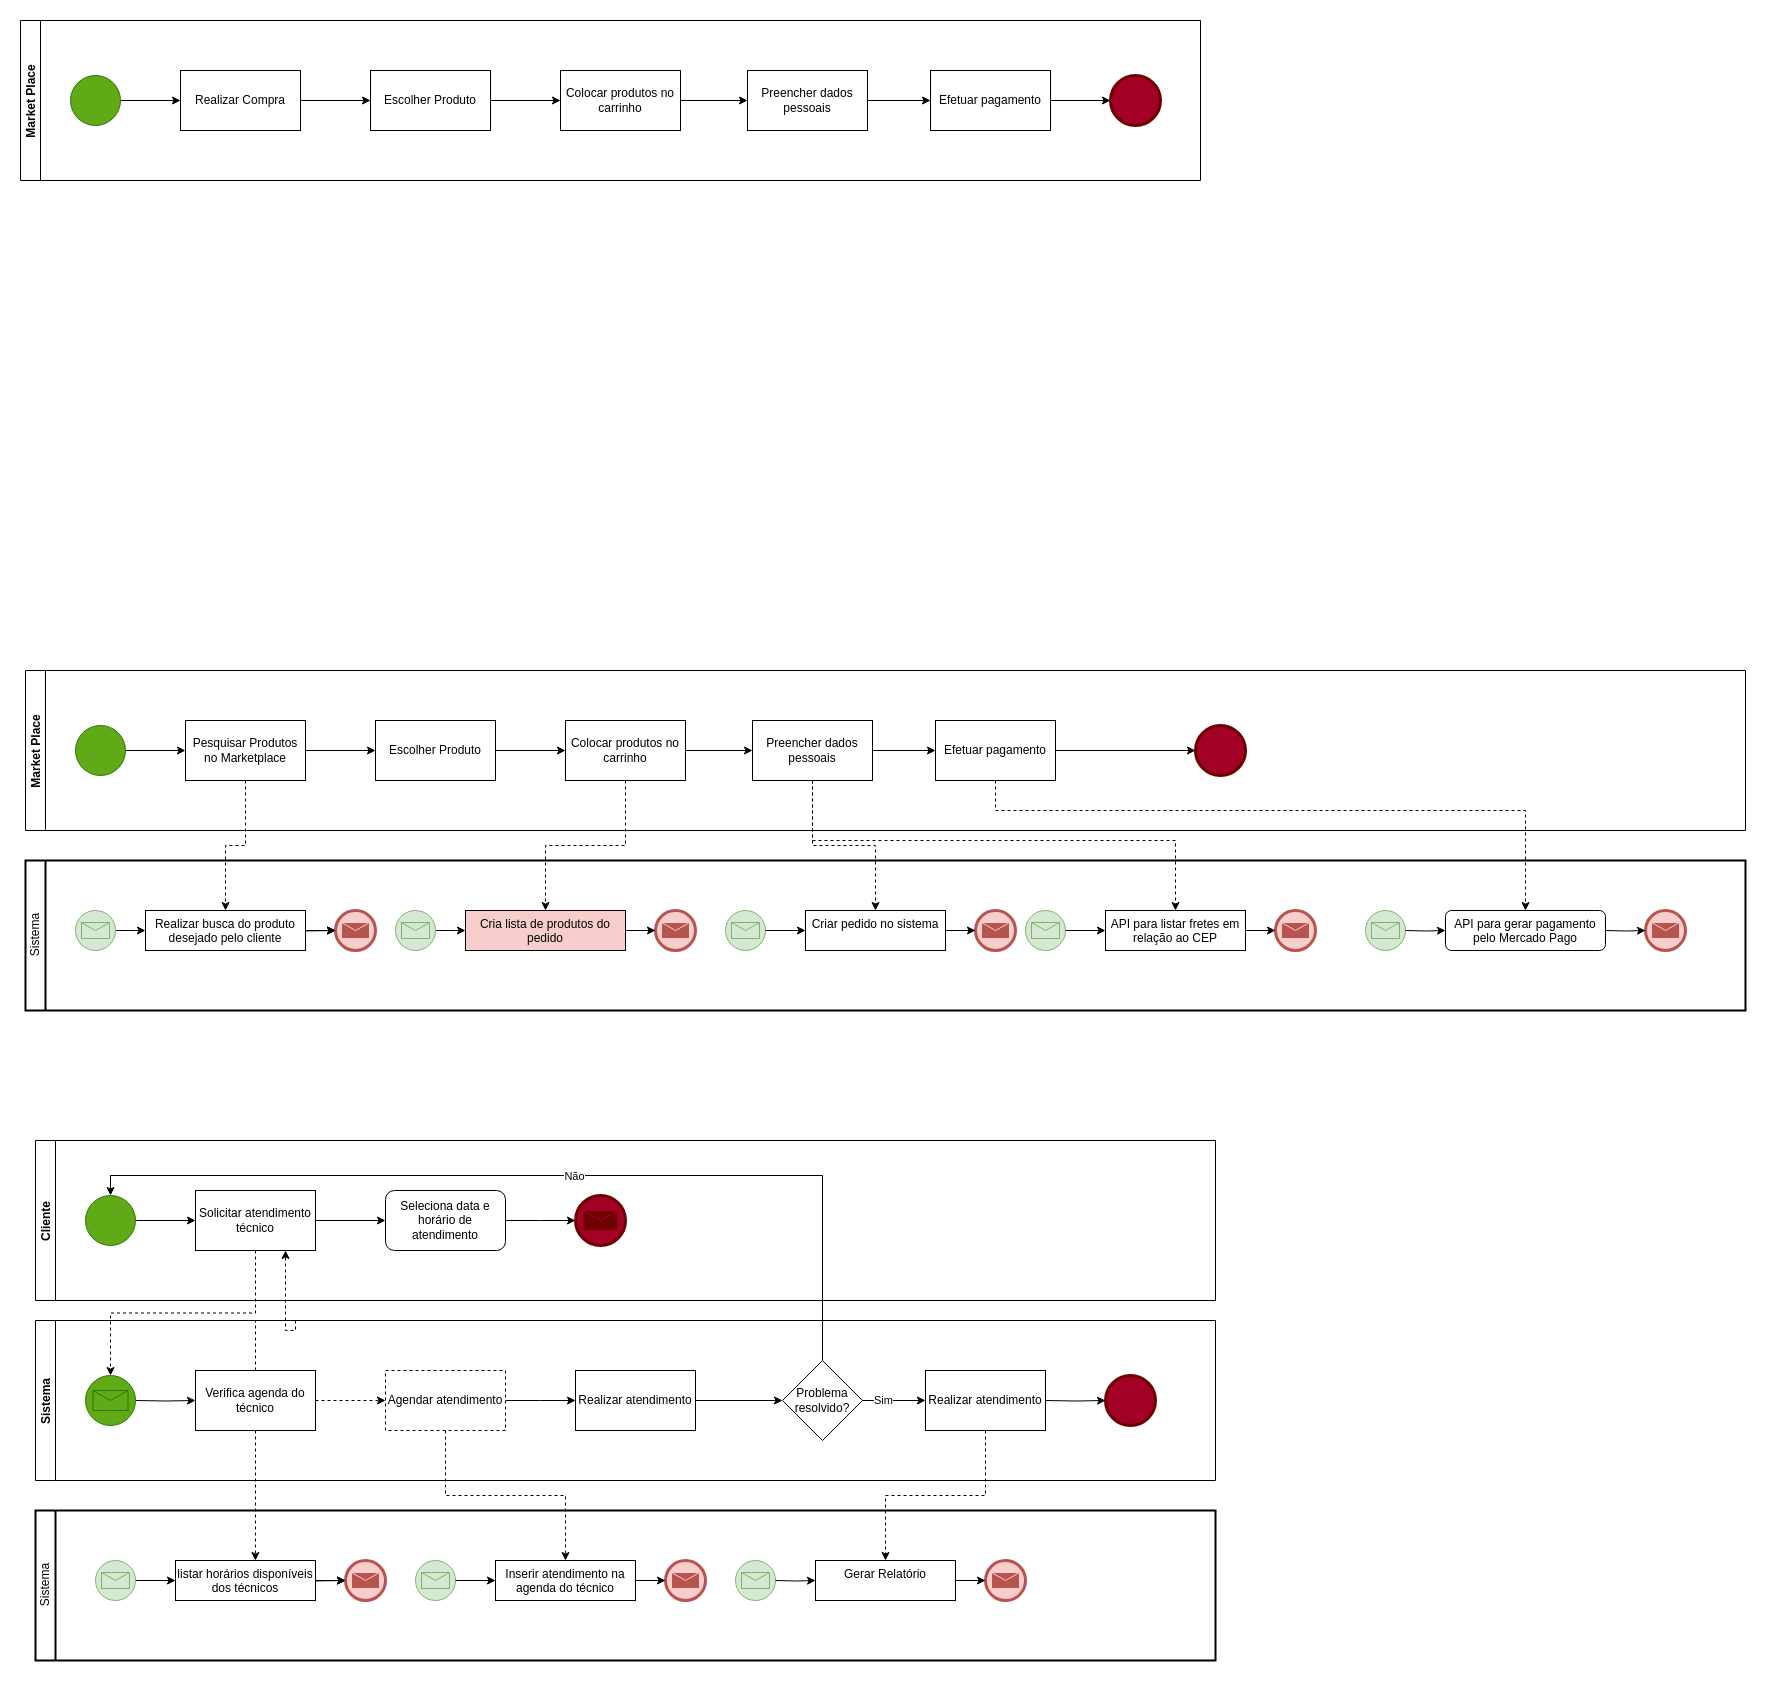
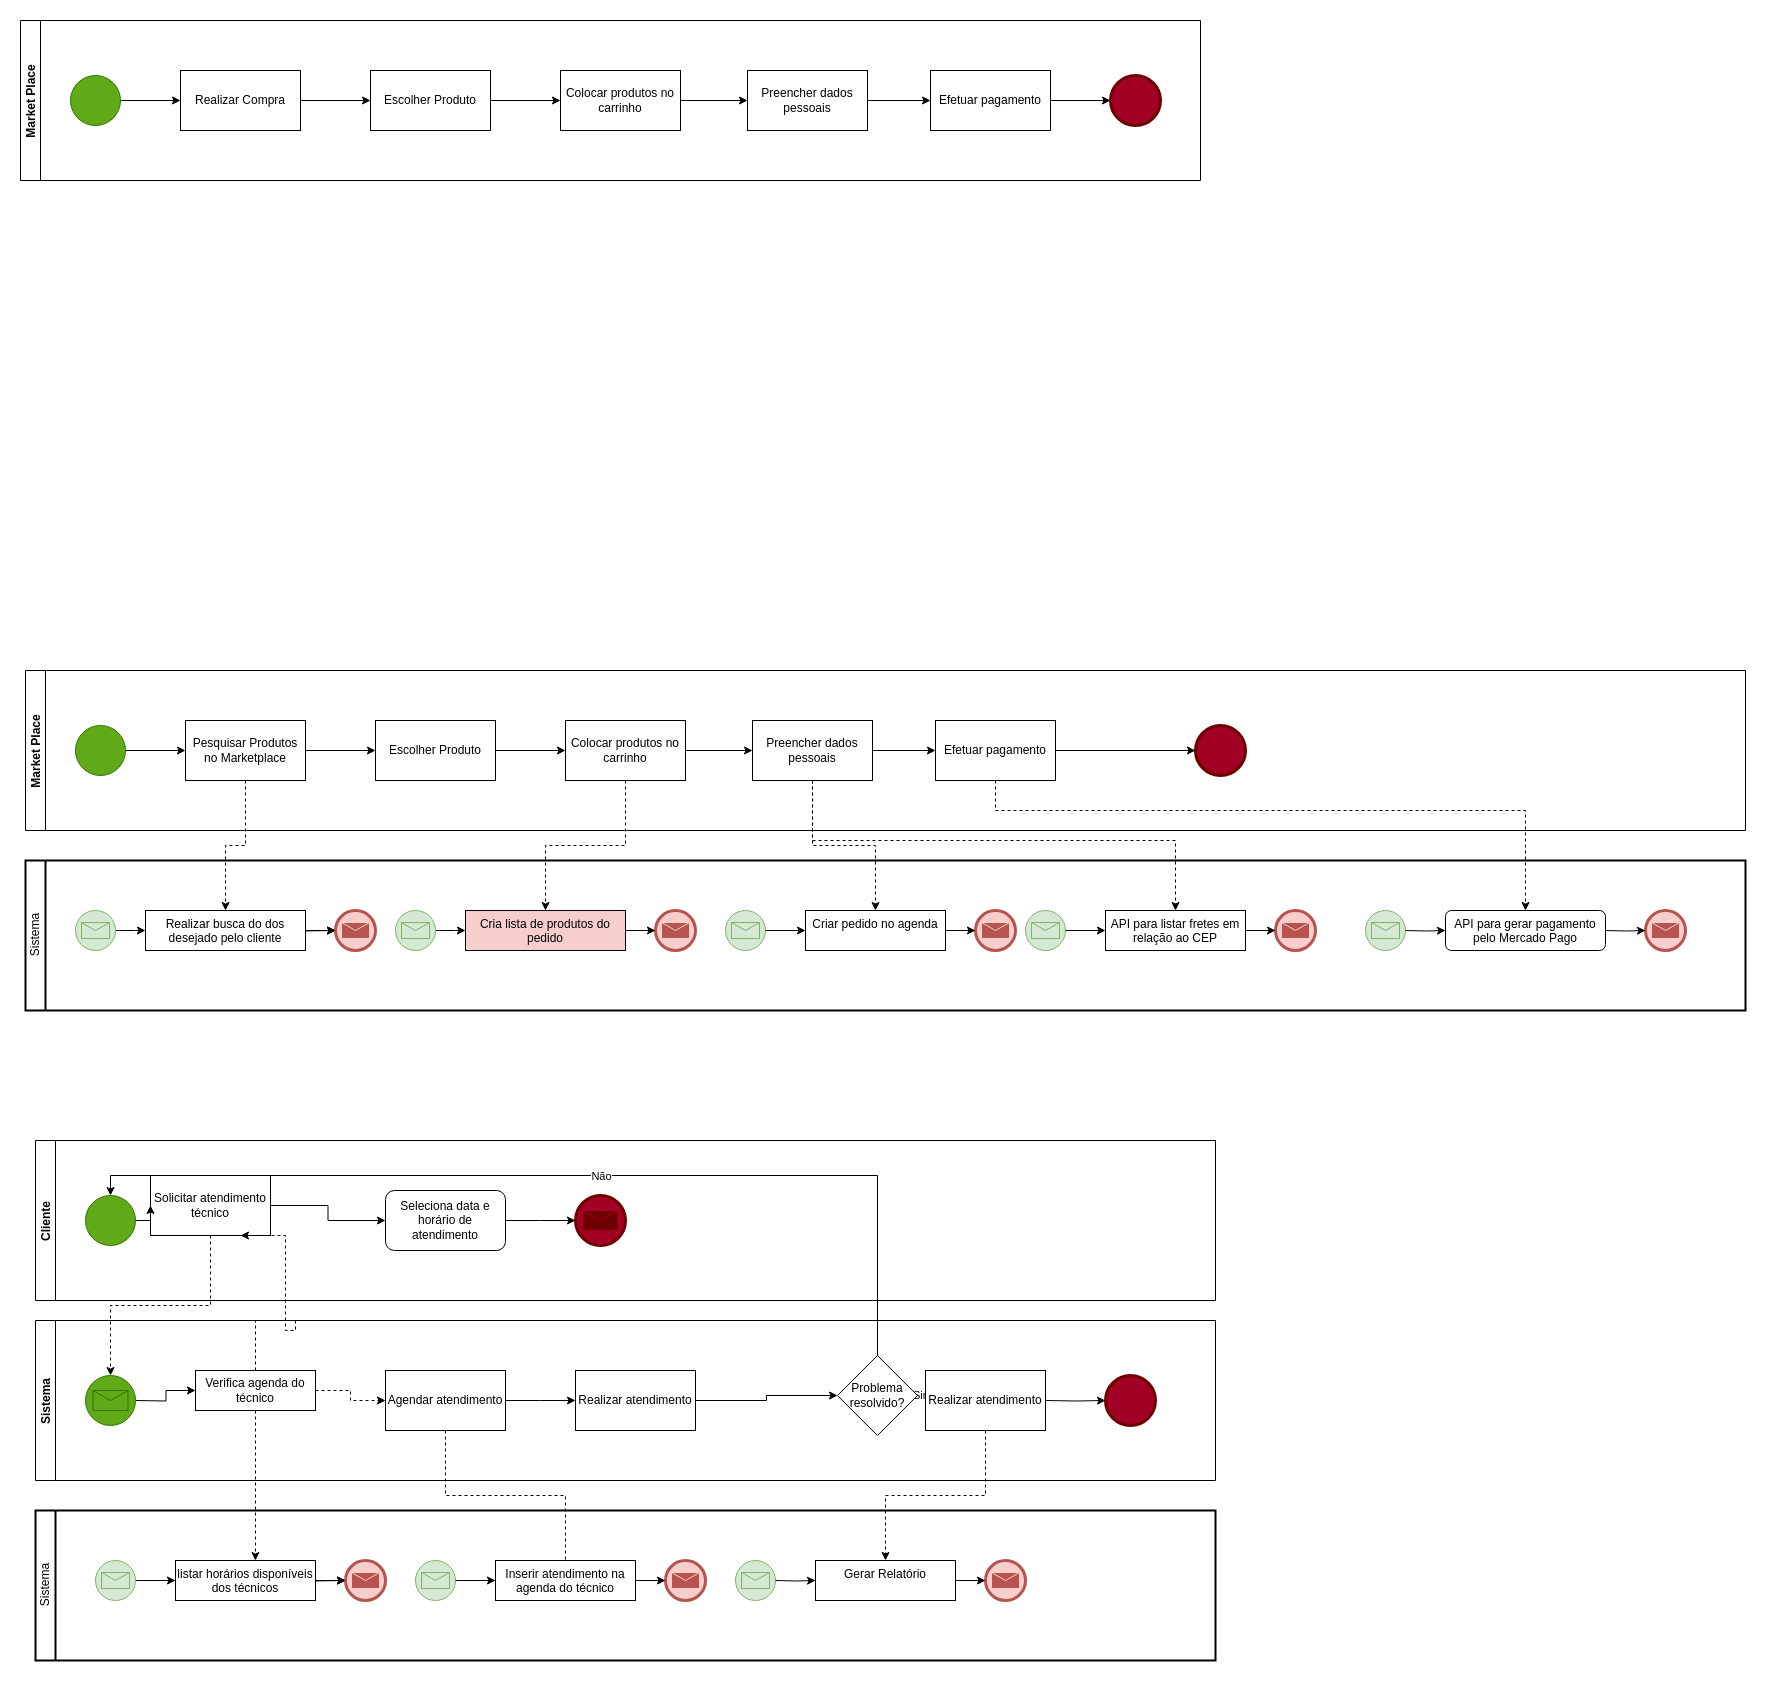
node "Criar pedido no sistema": label "Criar pedido no sistema" -> "Criar pedido no agenda"
node "Realizar busca do produto desejado pelo cliente": label "Realizar busca do produto desejado pelo cliente" -> "Realizar busca do dos desejado pelo cliente"
node "Solicitar atendimento técnico": moved (256, 1221) -> (211, 1206)
node "Verifica agenda do técnico": size 120x60 -> 120x40
node "Agendar atendimento": style dashed -> solid
node "Problema resolvido?": moved (823, 1401) -> (878, 1396)
edge "Agendar atendimento" -> "Inserir atendimento na agenda do técnico": arrowhead classic -> none
